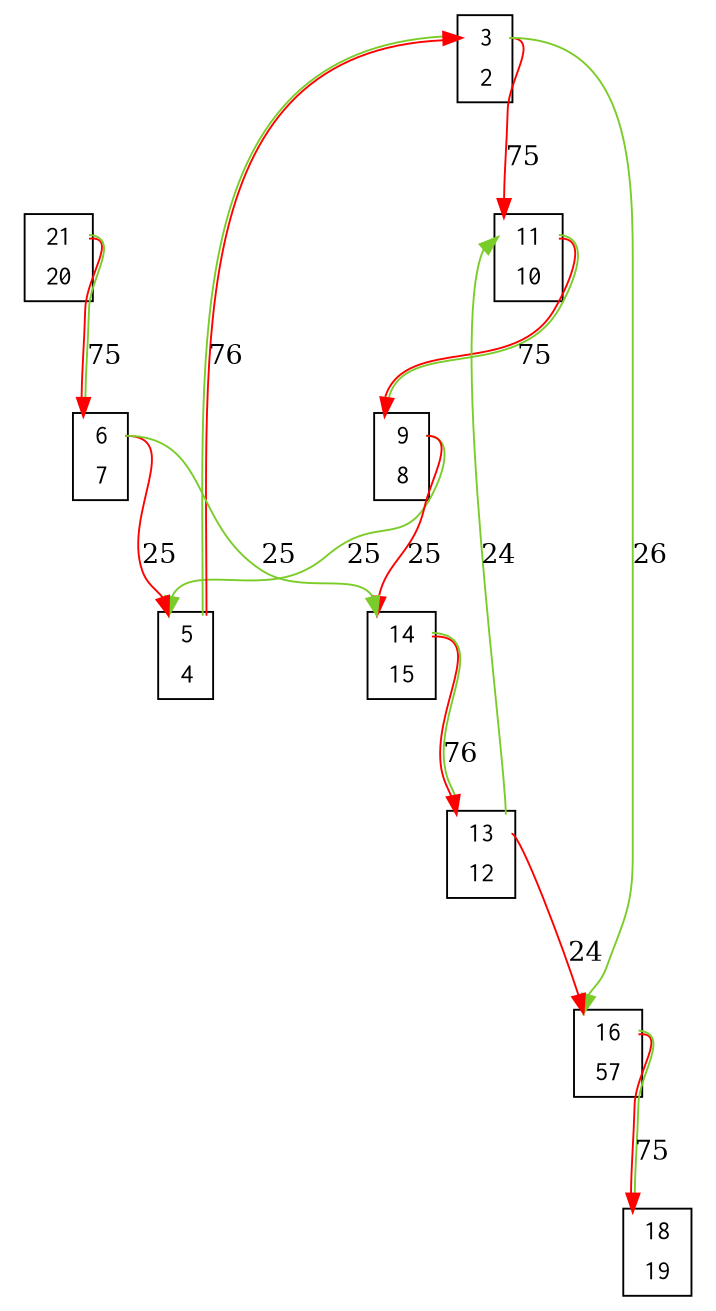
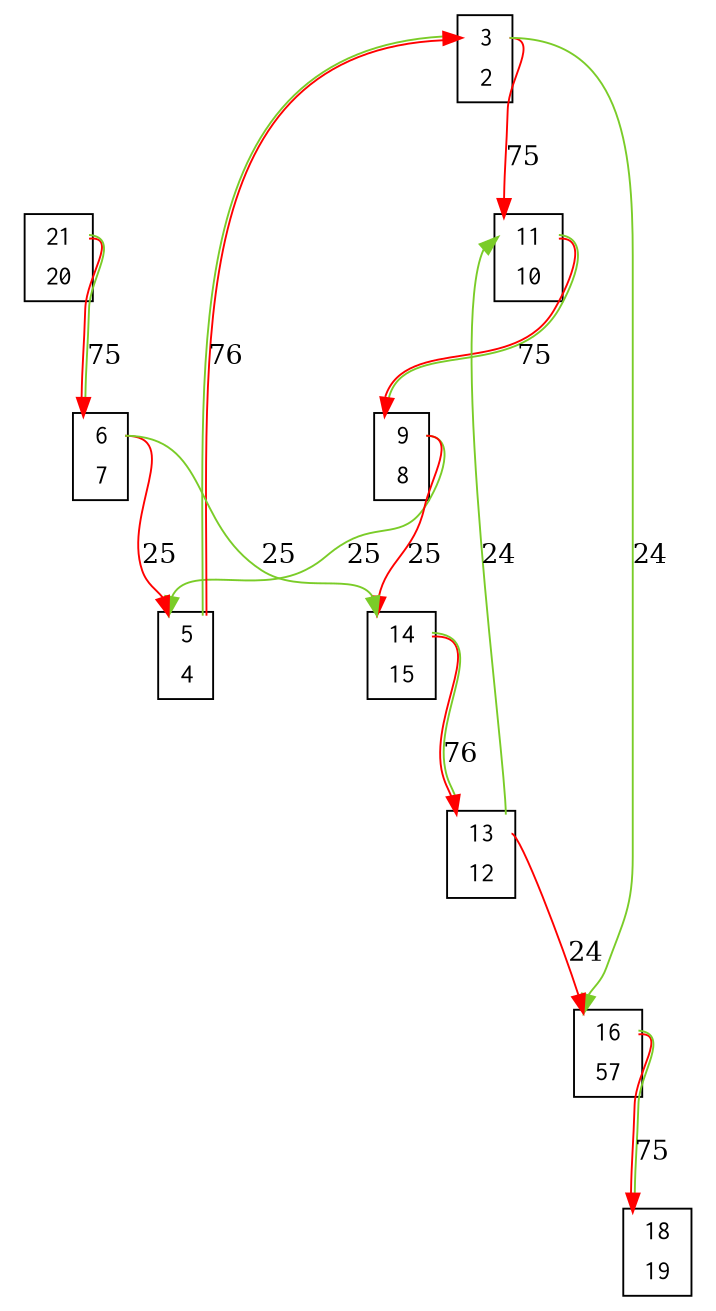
edge "3" -> "16": label "26" -> "24"
